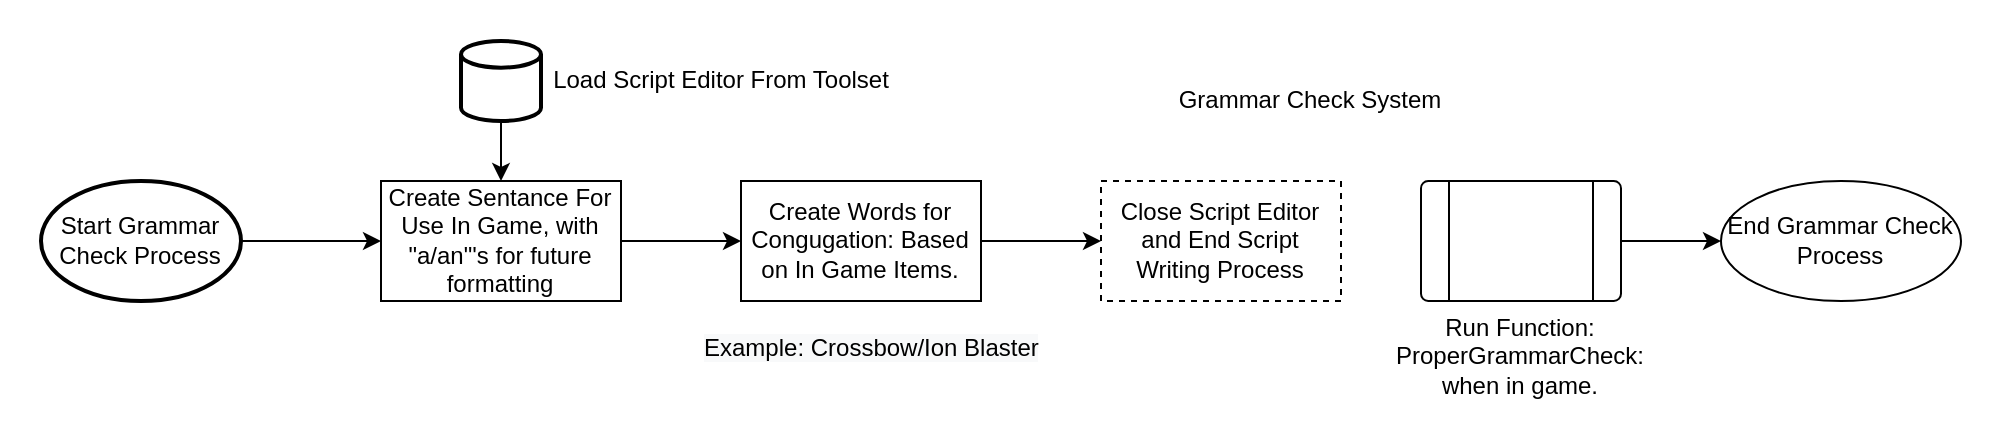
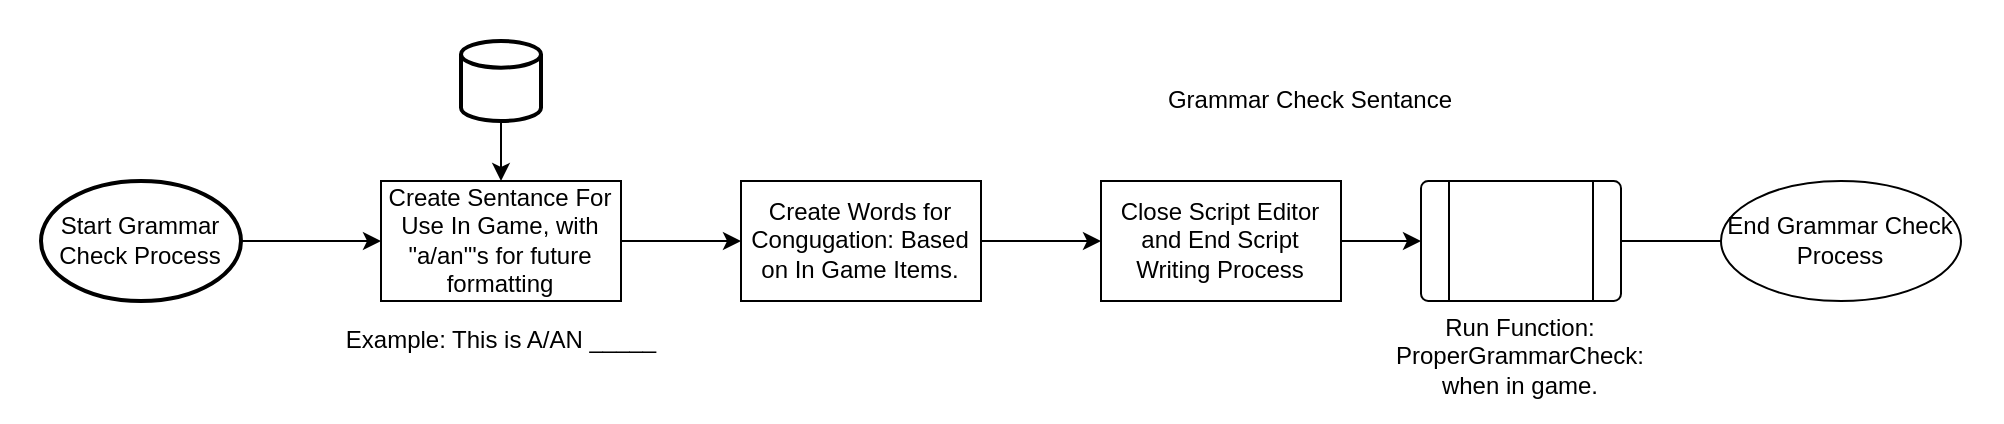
node "Load Script Editor From Toolset": removed
node "Grammar Check System": label "Grammar Check System" -> "Grammar Check Sentance"
node "Close Script Editor and End Script Writing Process": style dashed -> solid
edge "Close Script Editor and End Script Writing Process" -> "Run Function: ProperGrammarCheck: when in game.": added
edge "Run Function: ProperGrammarCheck: when in game." -> "End Grammar Check Process": arrowhead classic -> none
node "Example: This is A/AN _____": added
node "Example: Crossbow/Ion Blaster": removed
